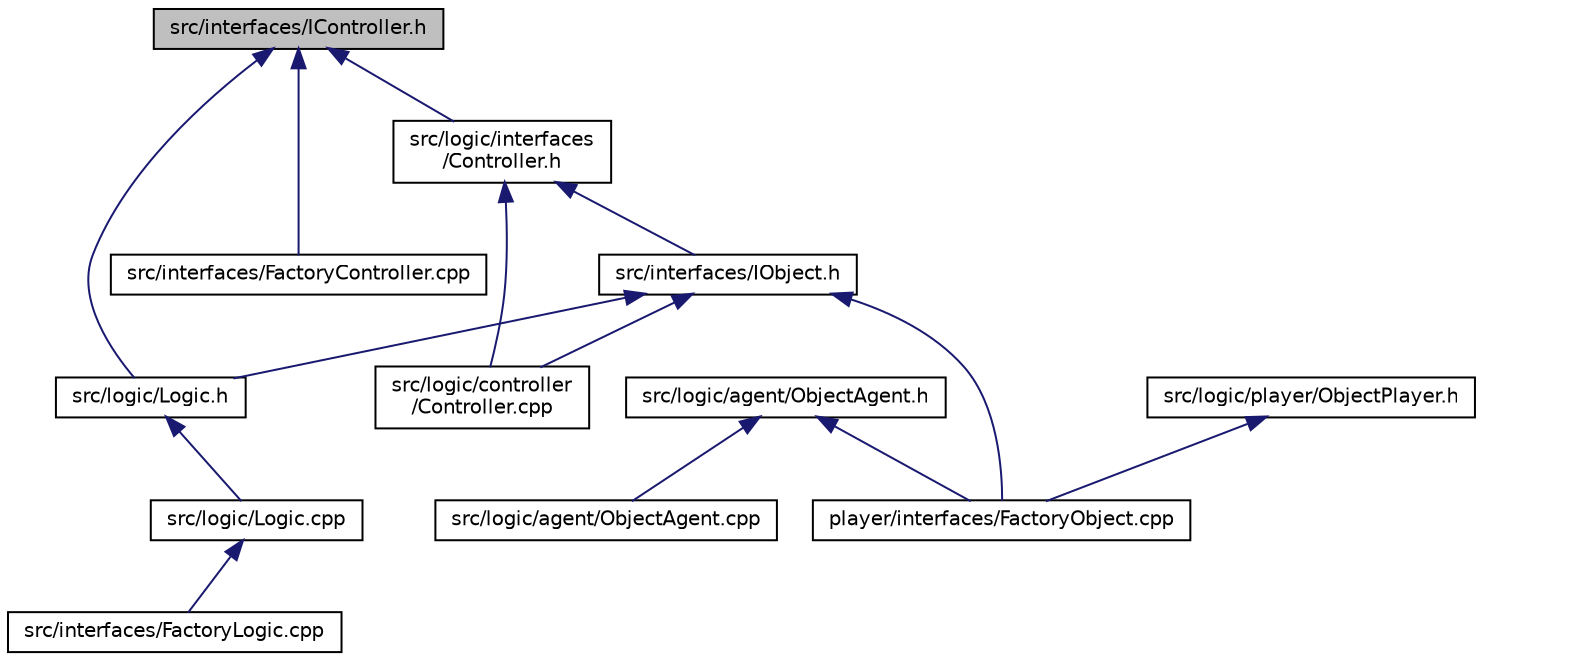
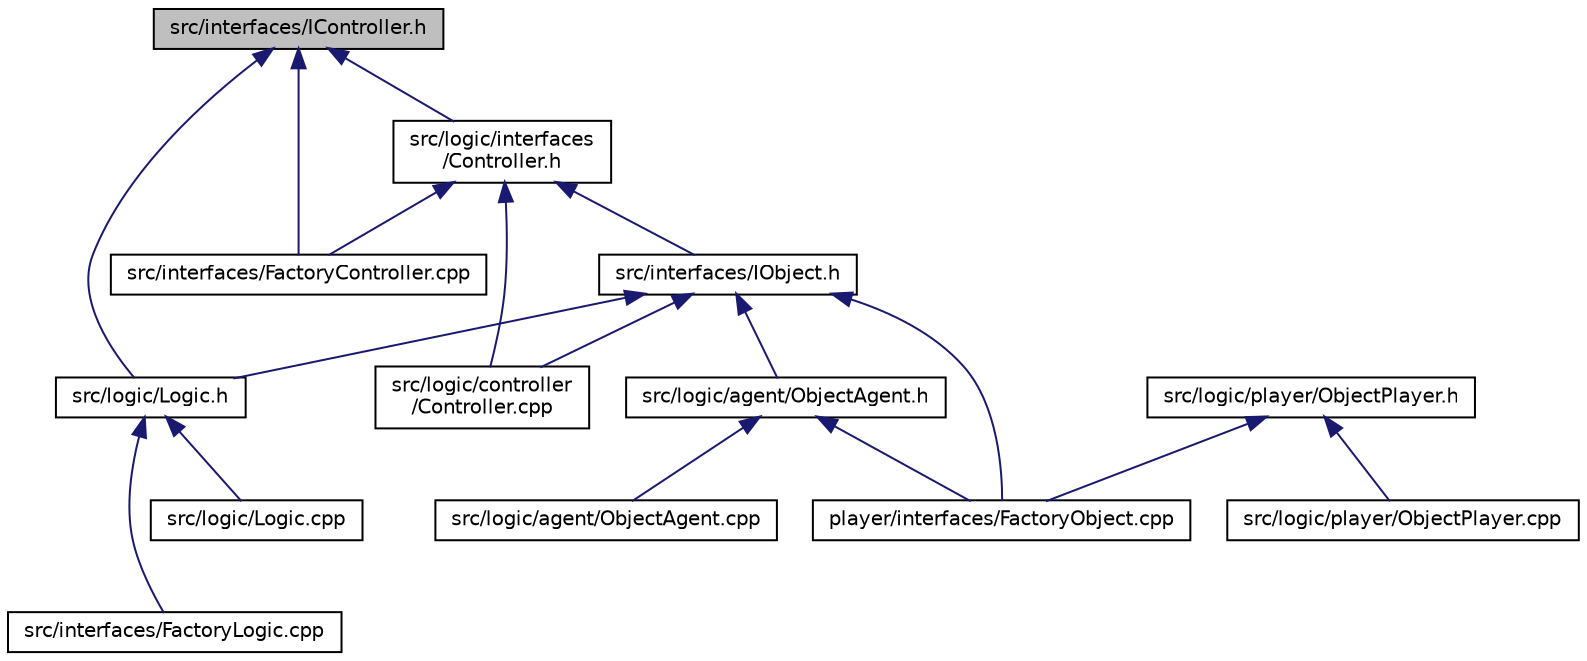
edge "src/interfaces/FactoryController.cpp" -> "src/logic/interfaces /Controller.h": added
edge "src/logic/agent/ObjectAgent.h" -> "src/interfaces/IObject.h": added
node "src/logic/player/ObjectPlayer.cpp": added
edge "src/interfaces/FactoryLogic.cpp" -> "src/logic/Logic.cpp": now "src/interfaces/FactoryLogic.cpp" -> "src/logic/Logic.h"
